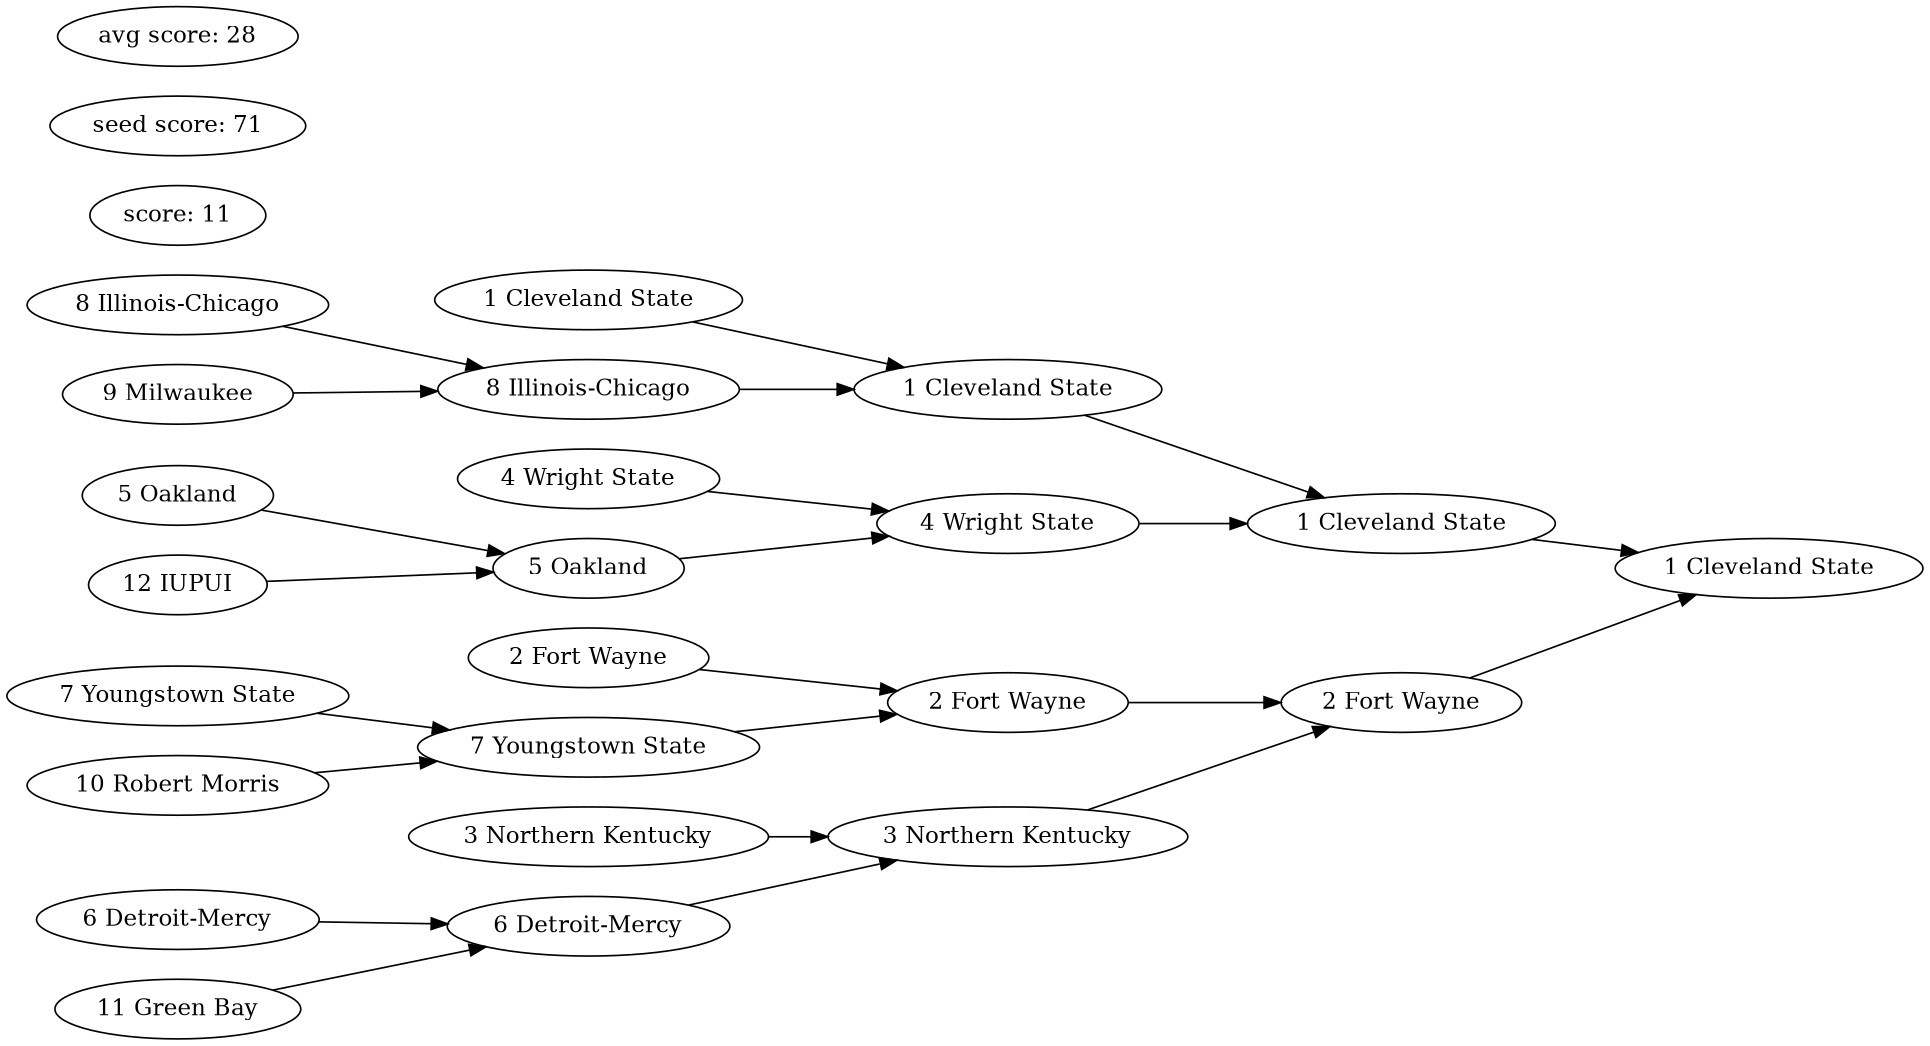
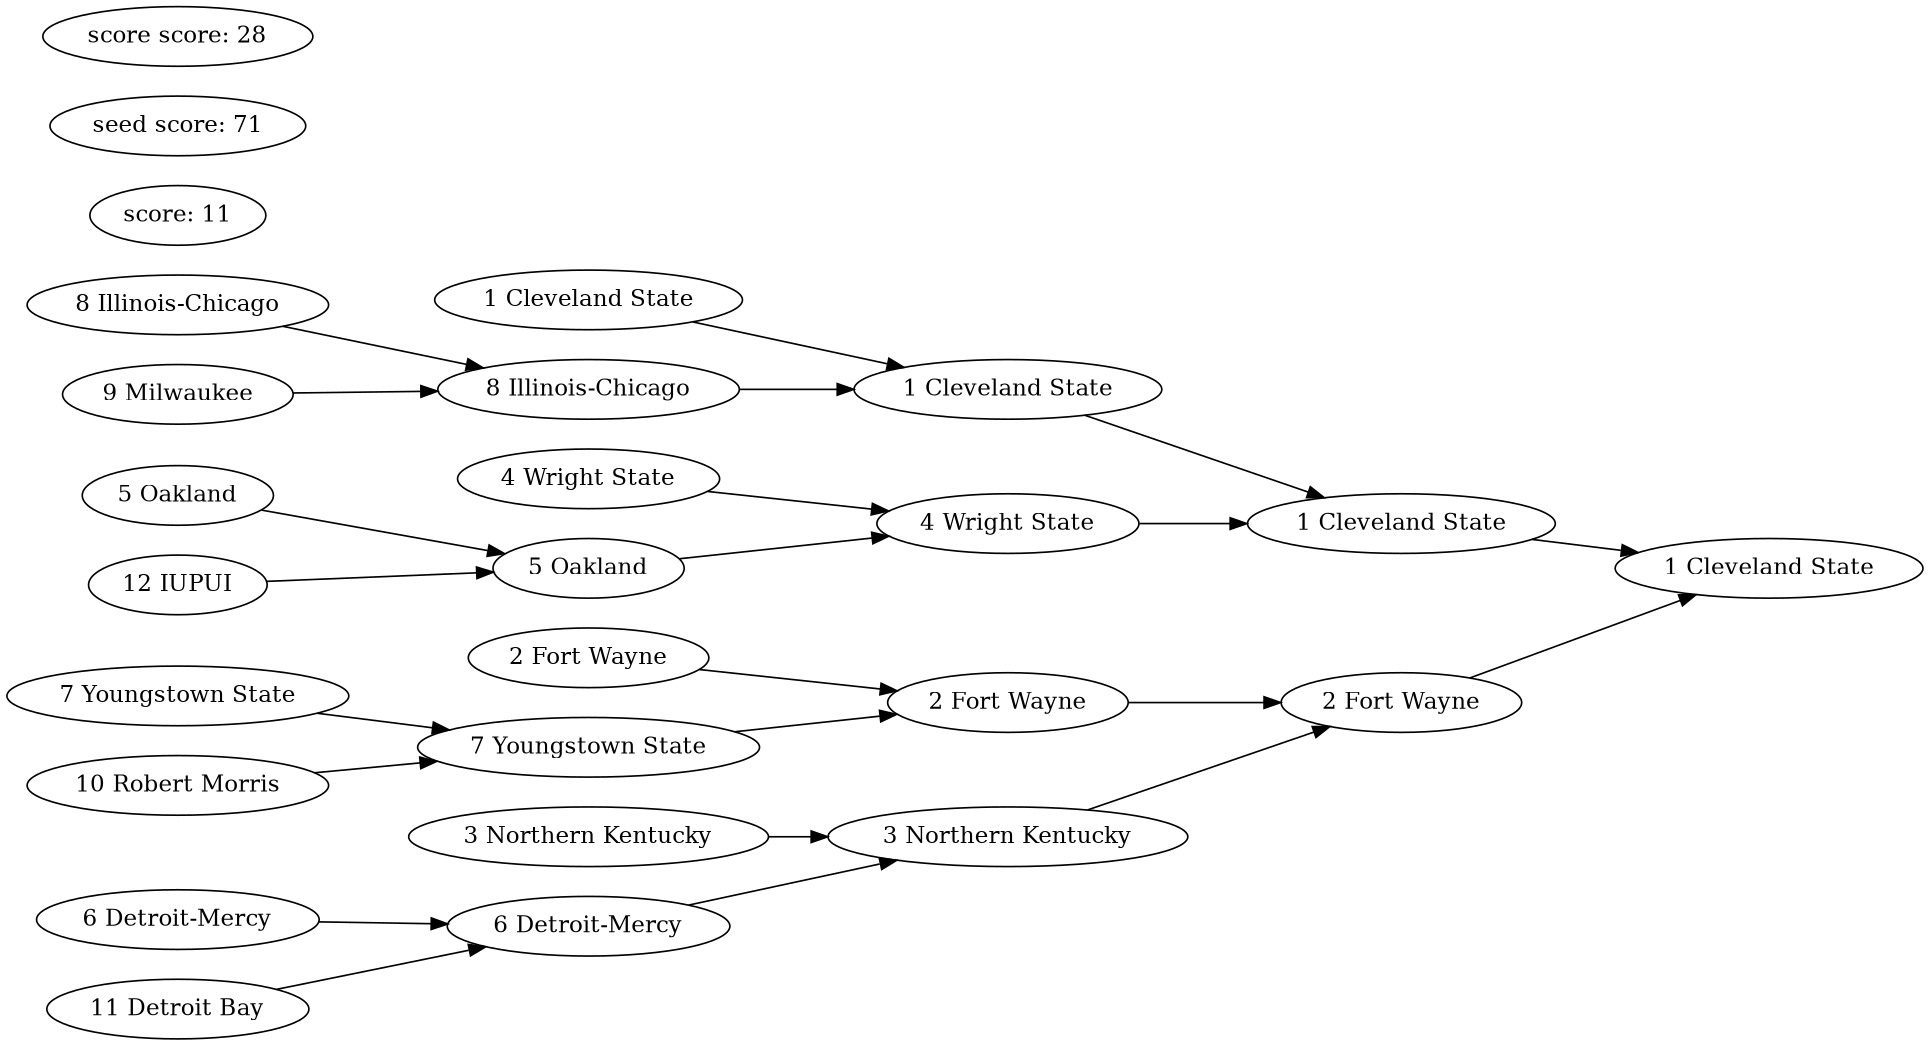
node "avg score: 28": label "avg score: 28" -> "score score: 28"
node "11 Green Bay": label "11 Green Bay" -> "11 Detroit Bay"
